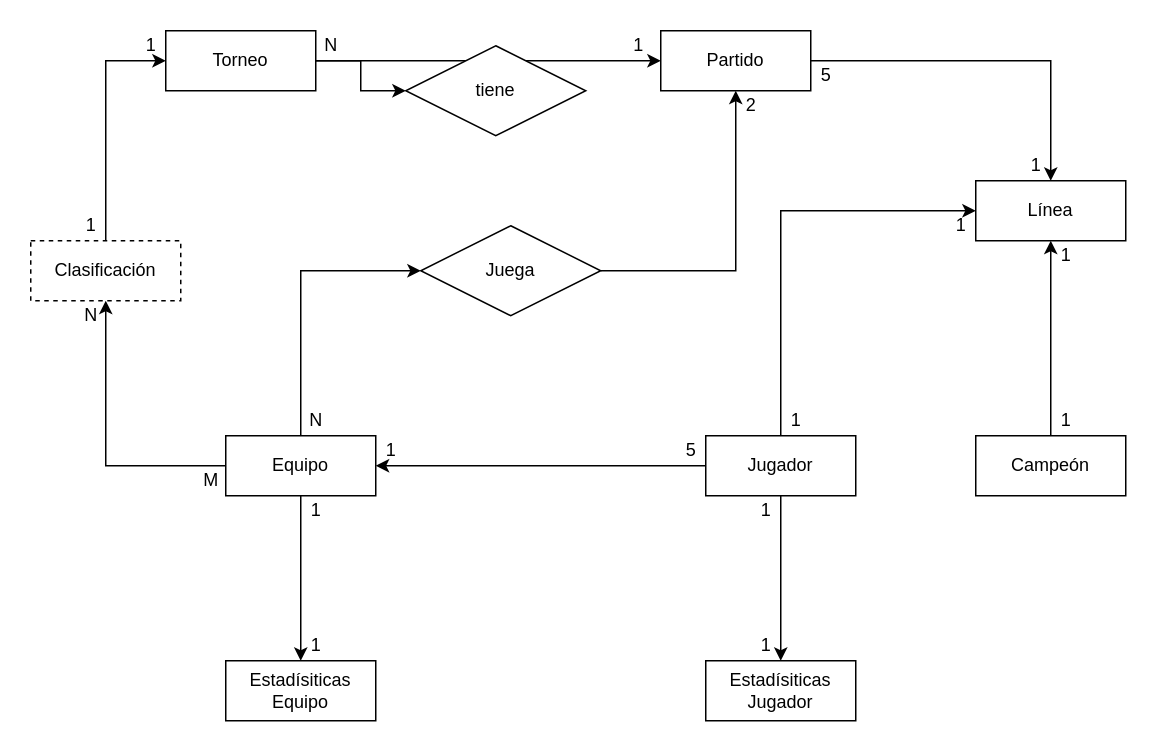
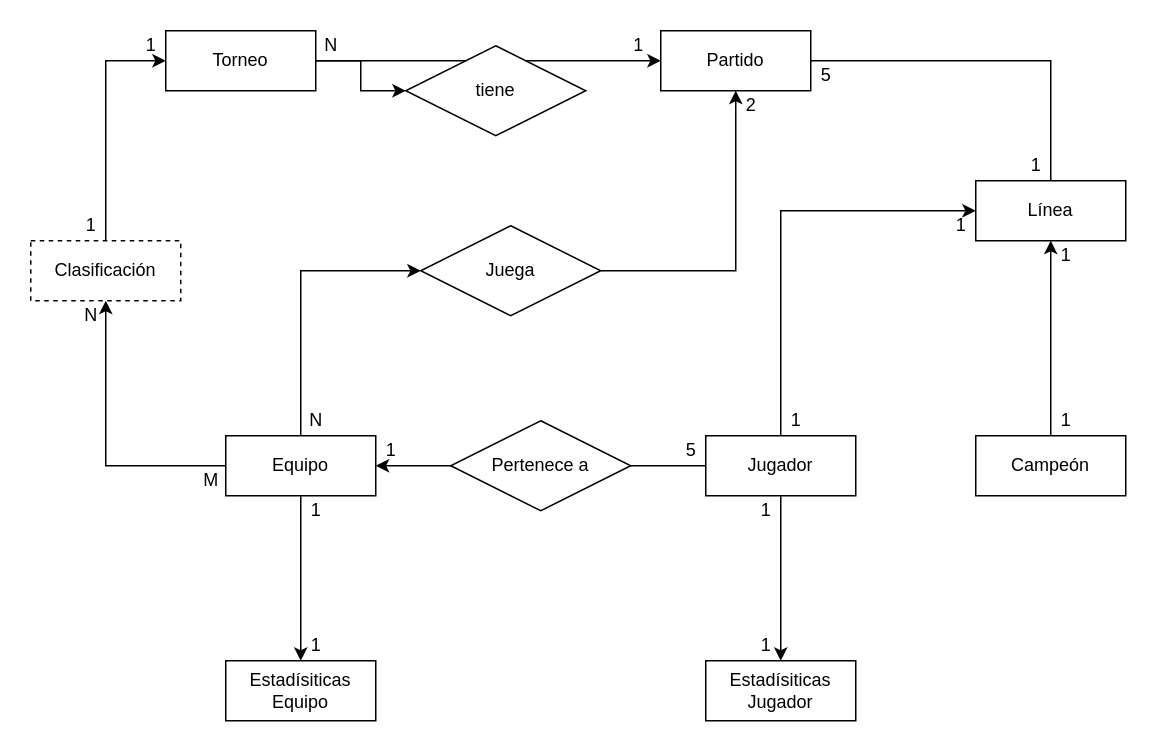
edge "Partido" -> "Línea": arrowhead classic -> none
node "Pertenece a": added
